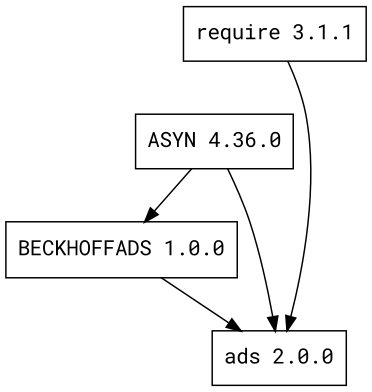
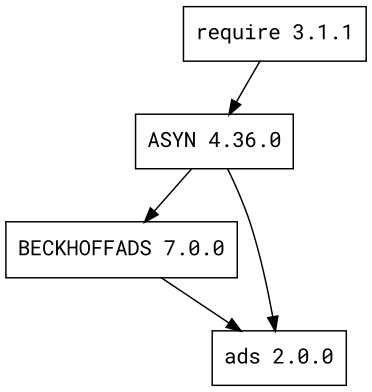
edge "require 3.1.1" -> "ads 2.0.0": now "require 3.1.1" -> "ASYN 4.36.0"
node "BECKHOFFADS 1.0.0": label "BECKHOFFADS 1.0.0" -> "BECKHOFFADS 7.0.0"
